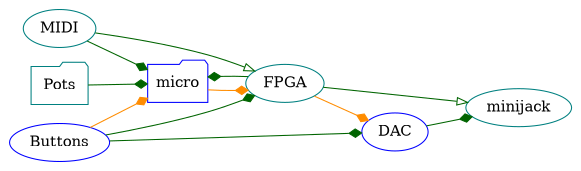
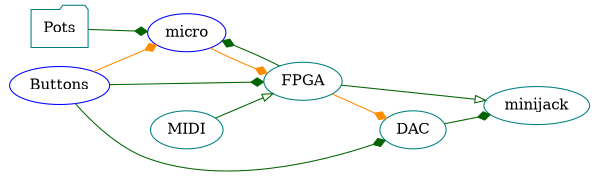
edge "MIDI" -> "micro": removed
node "micro": shape folder -> ellipse
node "DAC": color blue -> teal
